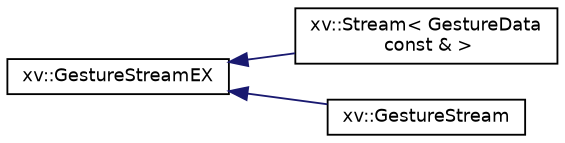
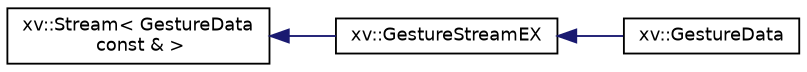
edge "xv::Stream< GestureData const & >" -> "xv::GestureStreamEX": reversed
node "xv::GestureStream": label "xv::GestureStream" -> "xv::GestureData"
